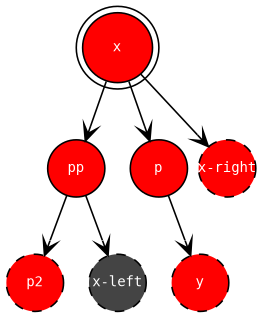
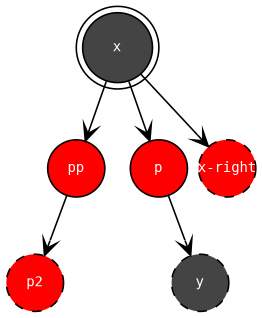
node "x": fillcolor red -> #444444
node "x-left": removed
node "y": fillcolor red -> #444444
